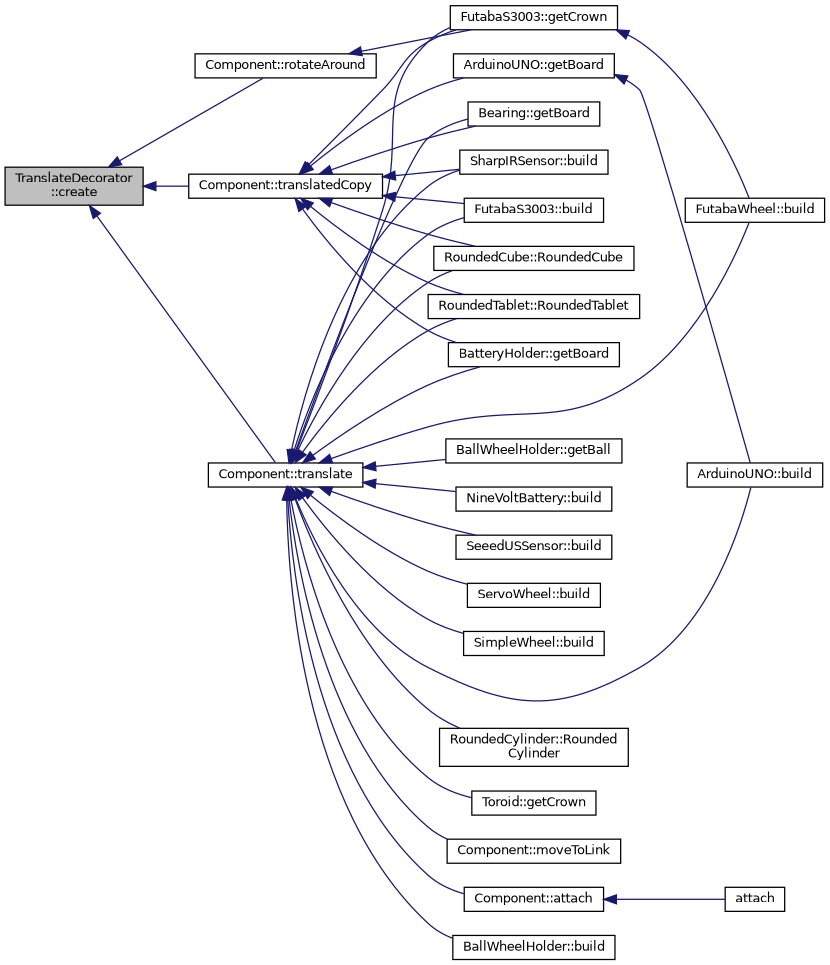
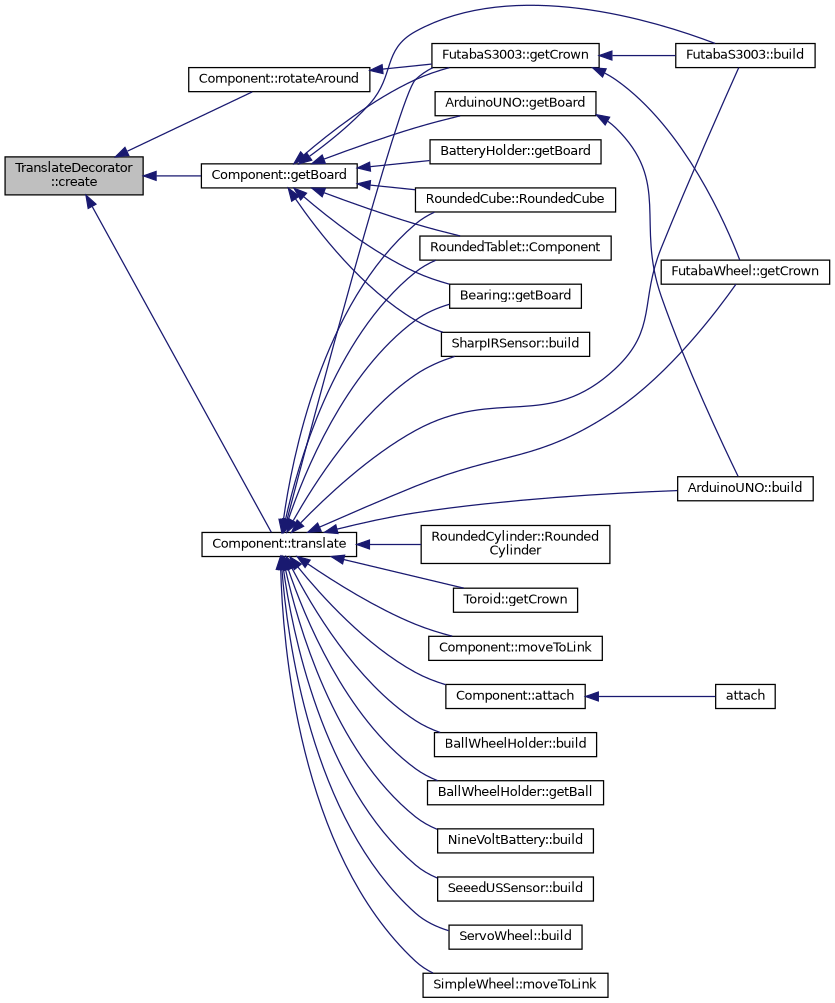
edge "FutabaS3003::build" -> "FutabaS3003::getCrown": added
node "Component::translatedCopy": label "Component::translatedCopy" -> "Component::getBoard"
node "FutabaWheel::build": label "FutabaWheel::build" -> "FutabaWheel::getCrown"
node "RoundedTablet::RoundedTablet": label "RoundedTablet::RoundedTablet" -> "RoundedTablet::Component"
edge "BatteryHolder::getBoard" -> "Component::translate": removed
node "SimpleWheel::build": label "SimpleWheel::build" -> "SimpleWheel::moveToLink"
